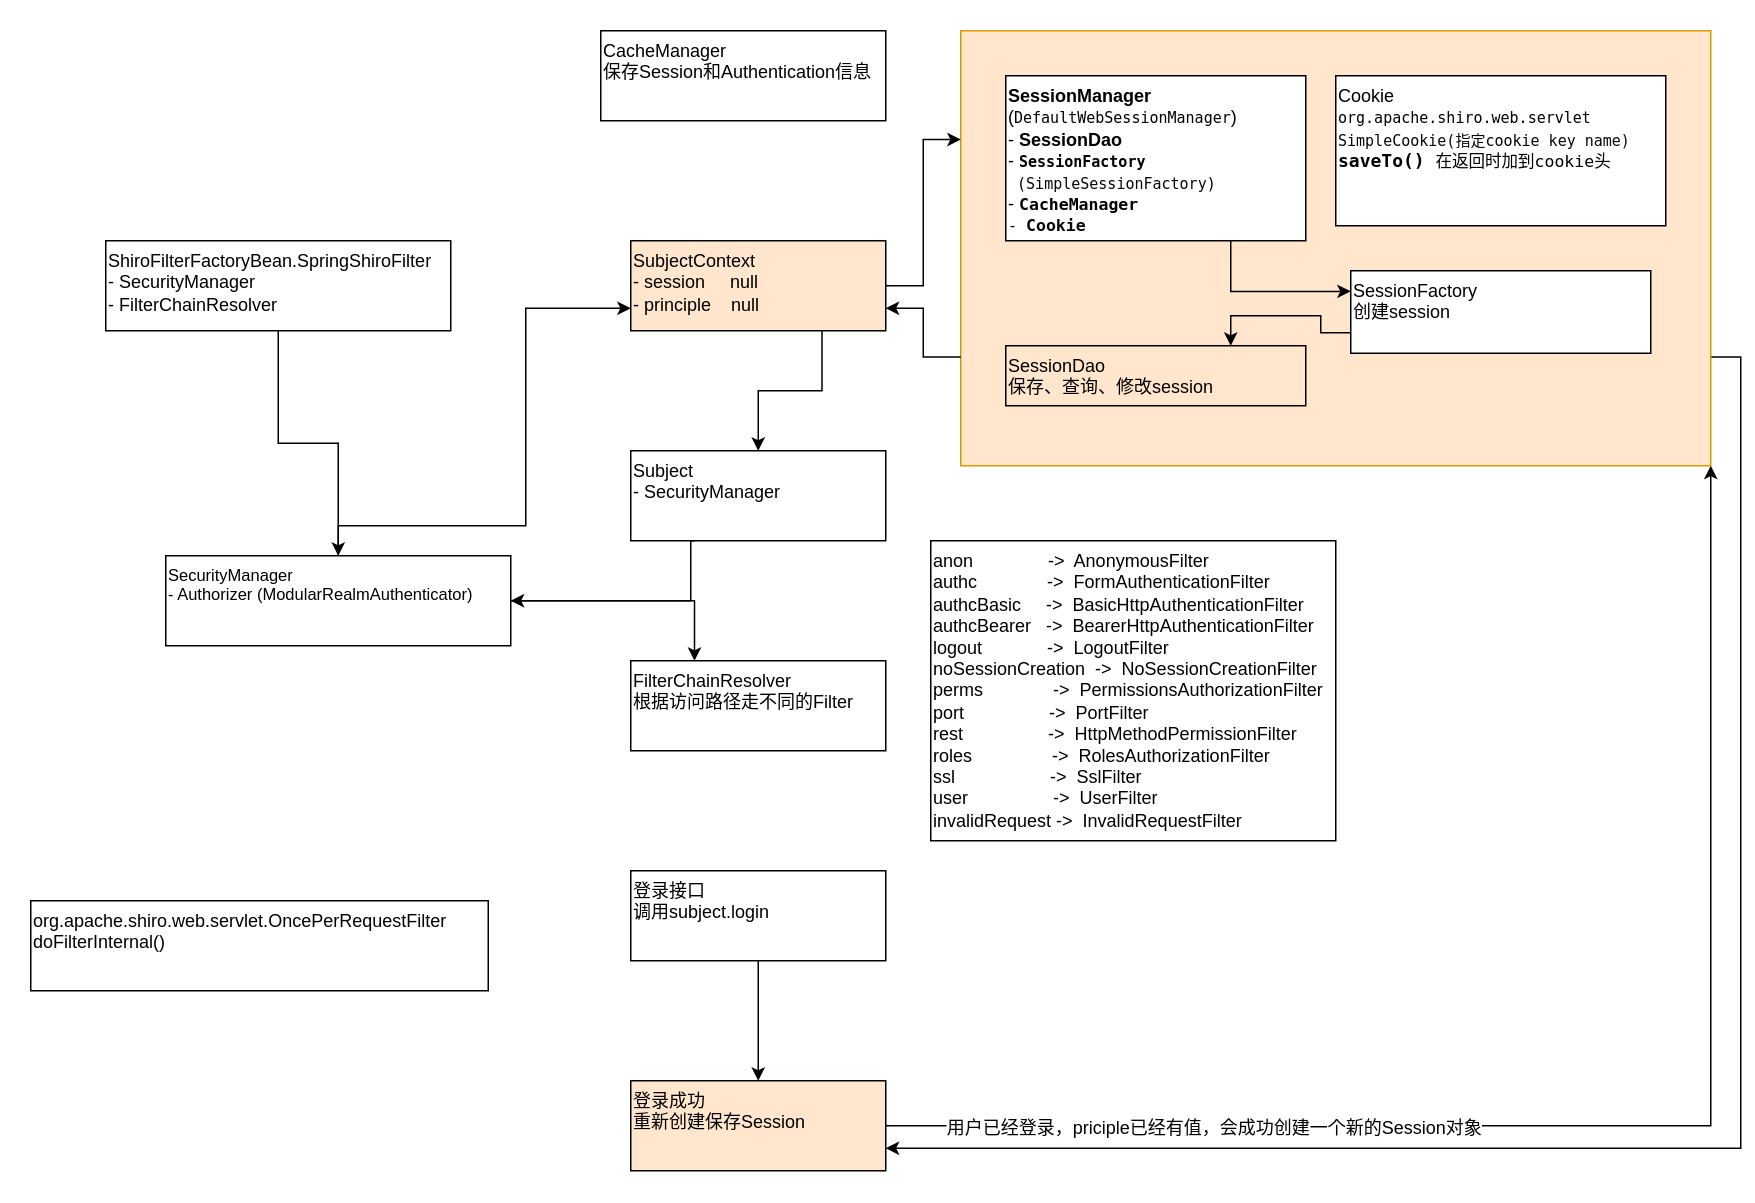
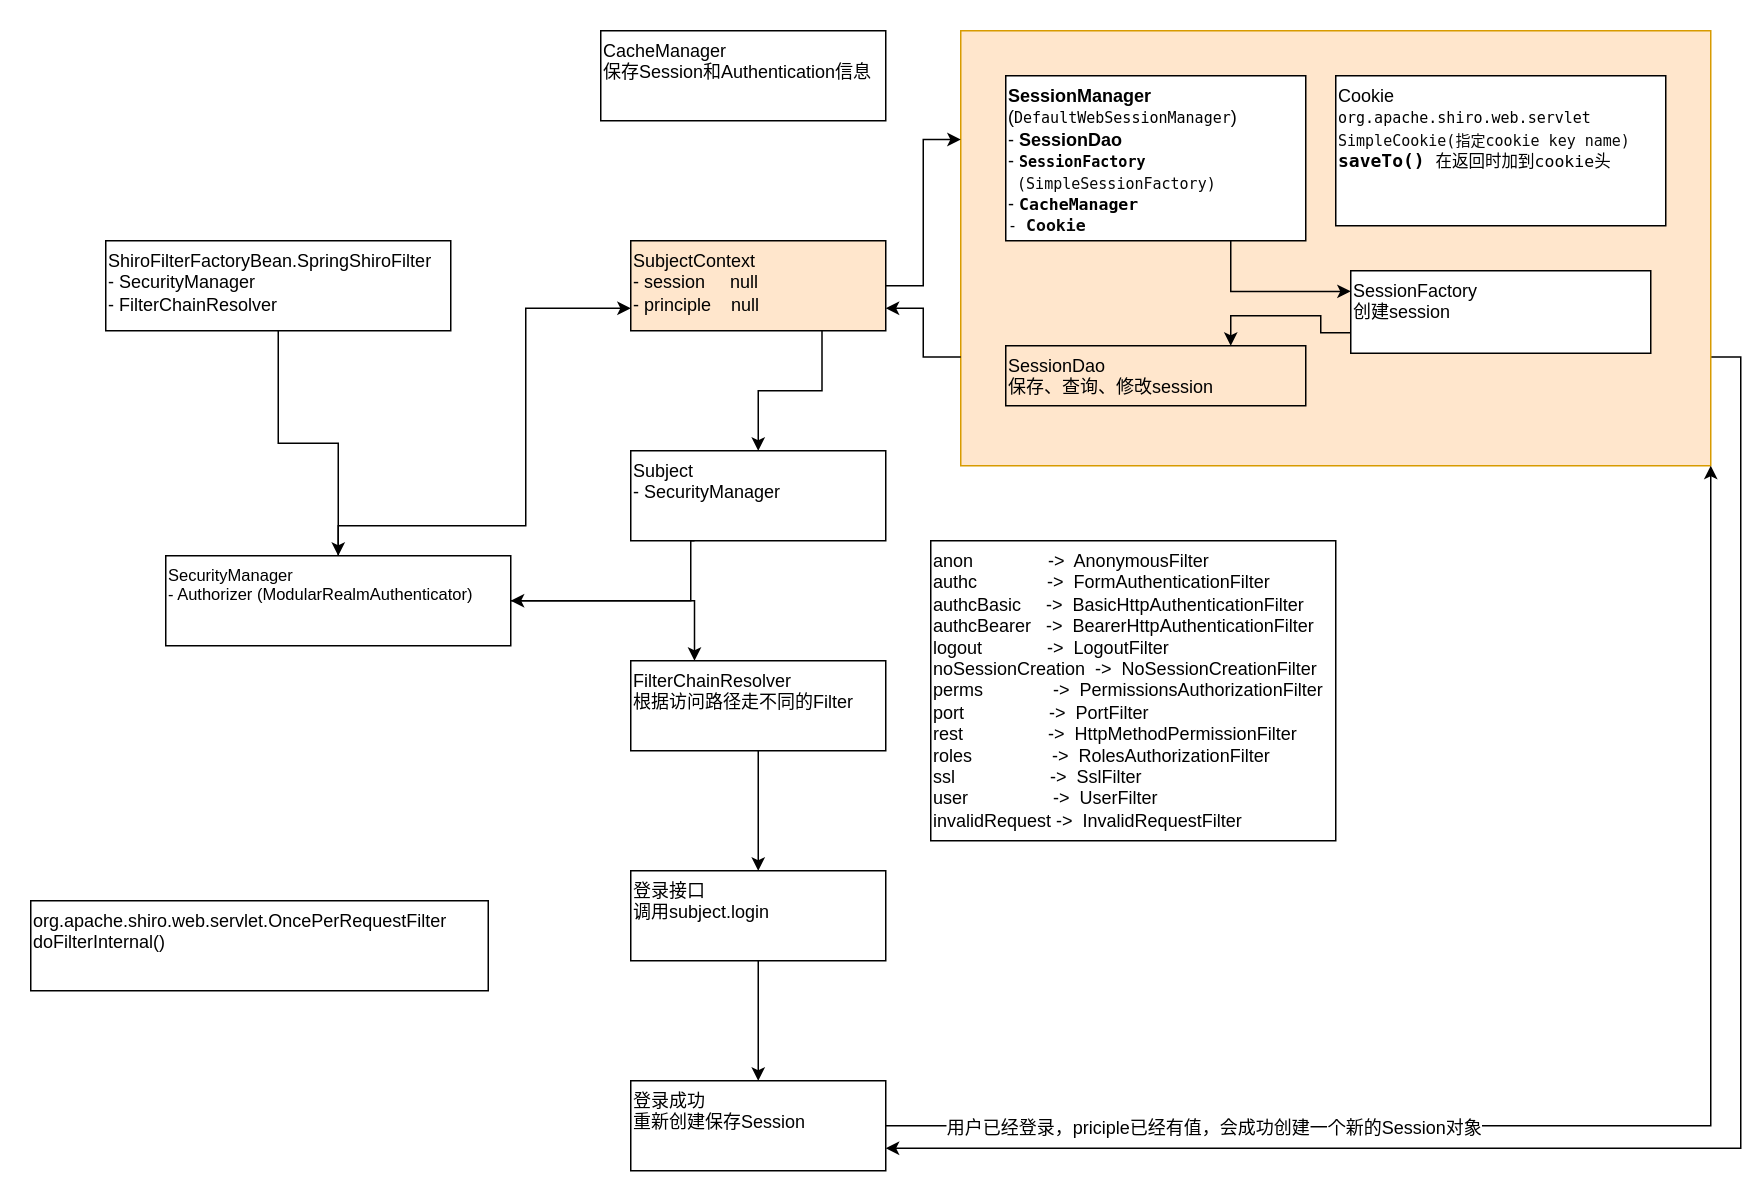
edge "FilterChainResolver 根据访问路径走不同的Filter" -> "登录接口 调用subject.login": added
node "登录成功 重新创建保存Session": fillcolor #ffe6cc -> #ffffff
